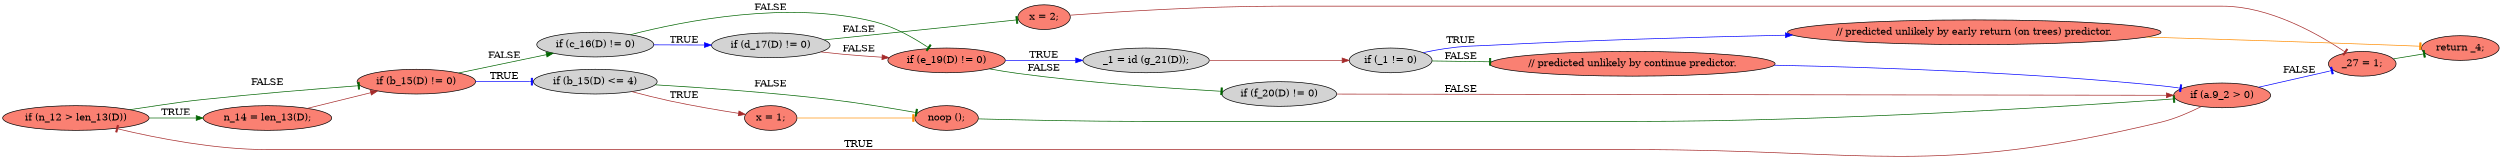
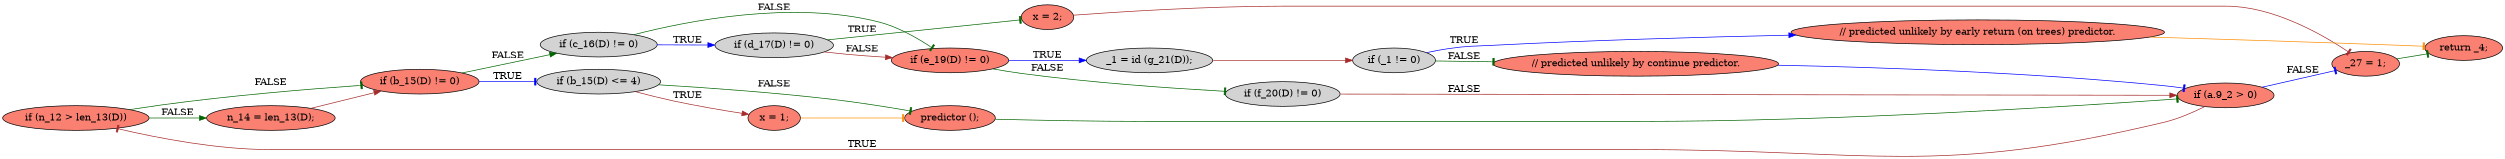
edge "if (d_17(D) != 0)" -> "x = 2;": label "FALSE" -> "TRUE"
edge "if (n_12 > len_13(D))" -> "n_14 = len_13(D);": label "TRUE" -> "FALSE"
node "noop ();": label "noop ();" -> "predictor ();"
